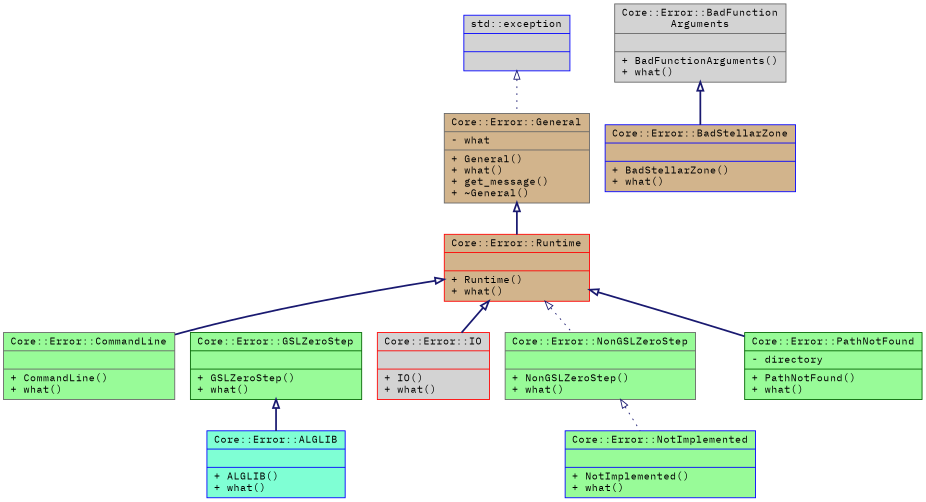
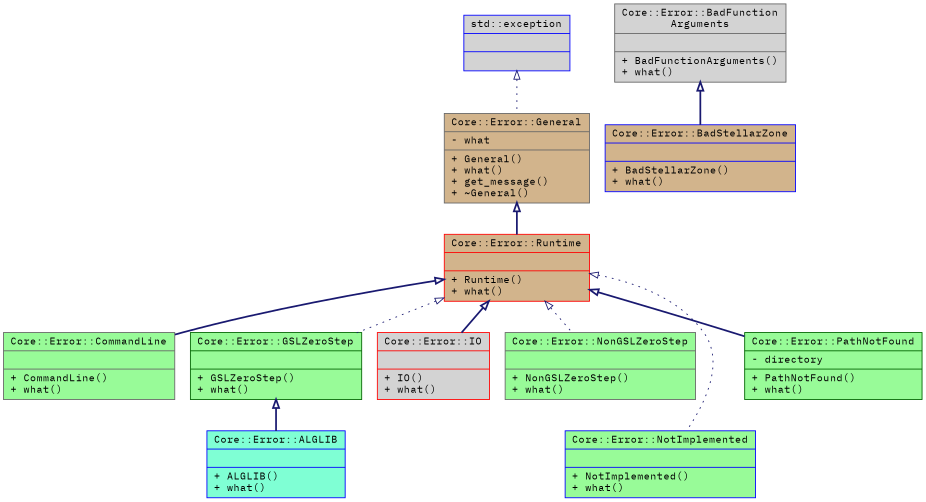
edge "Core::Error::GSLZeroStep" -> "Core::Error::Runtime": added
edge "Core::Error::NotImplemented" -> "Core::Error::NonGSLZeroStep": now "Core::Error::NotImplemented" -> "Core::Error::Runtime"
